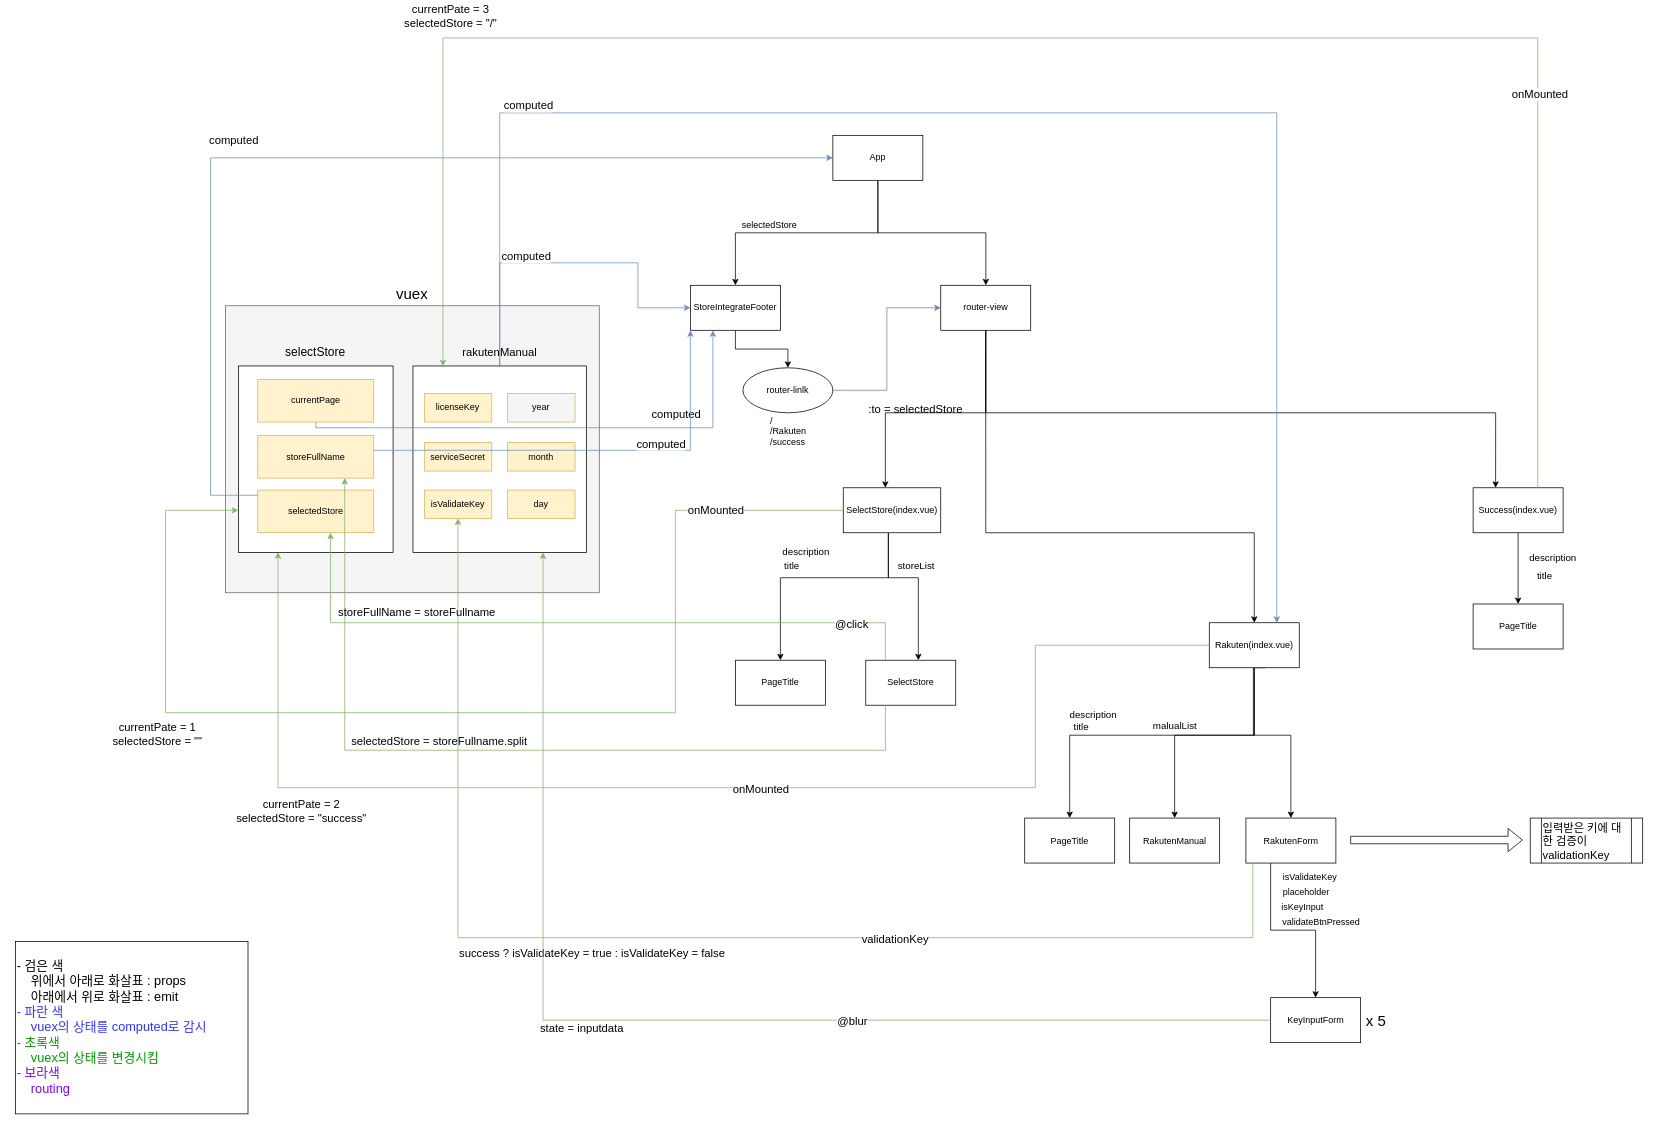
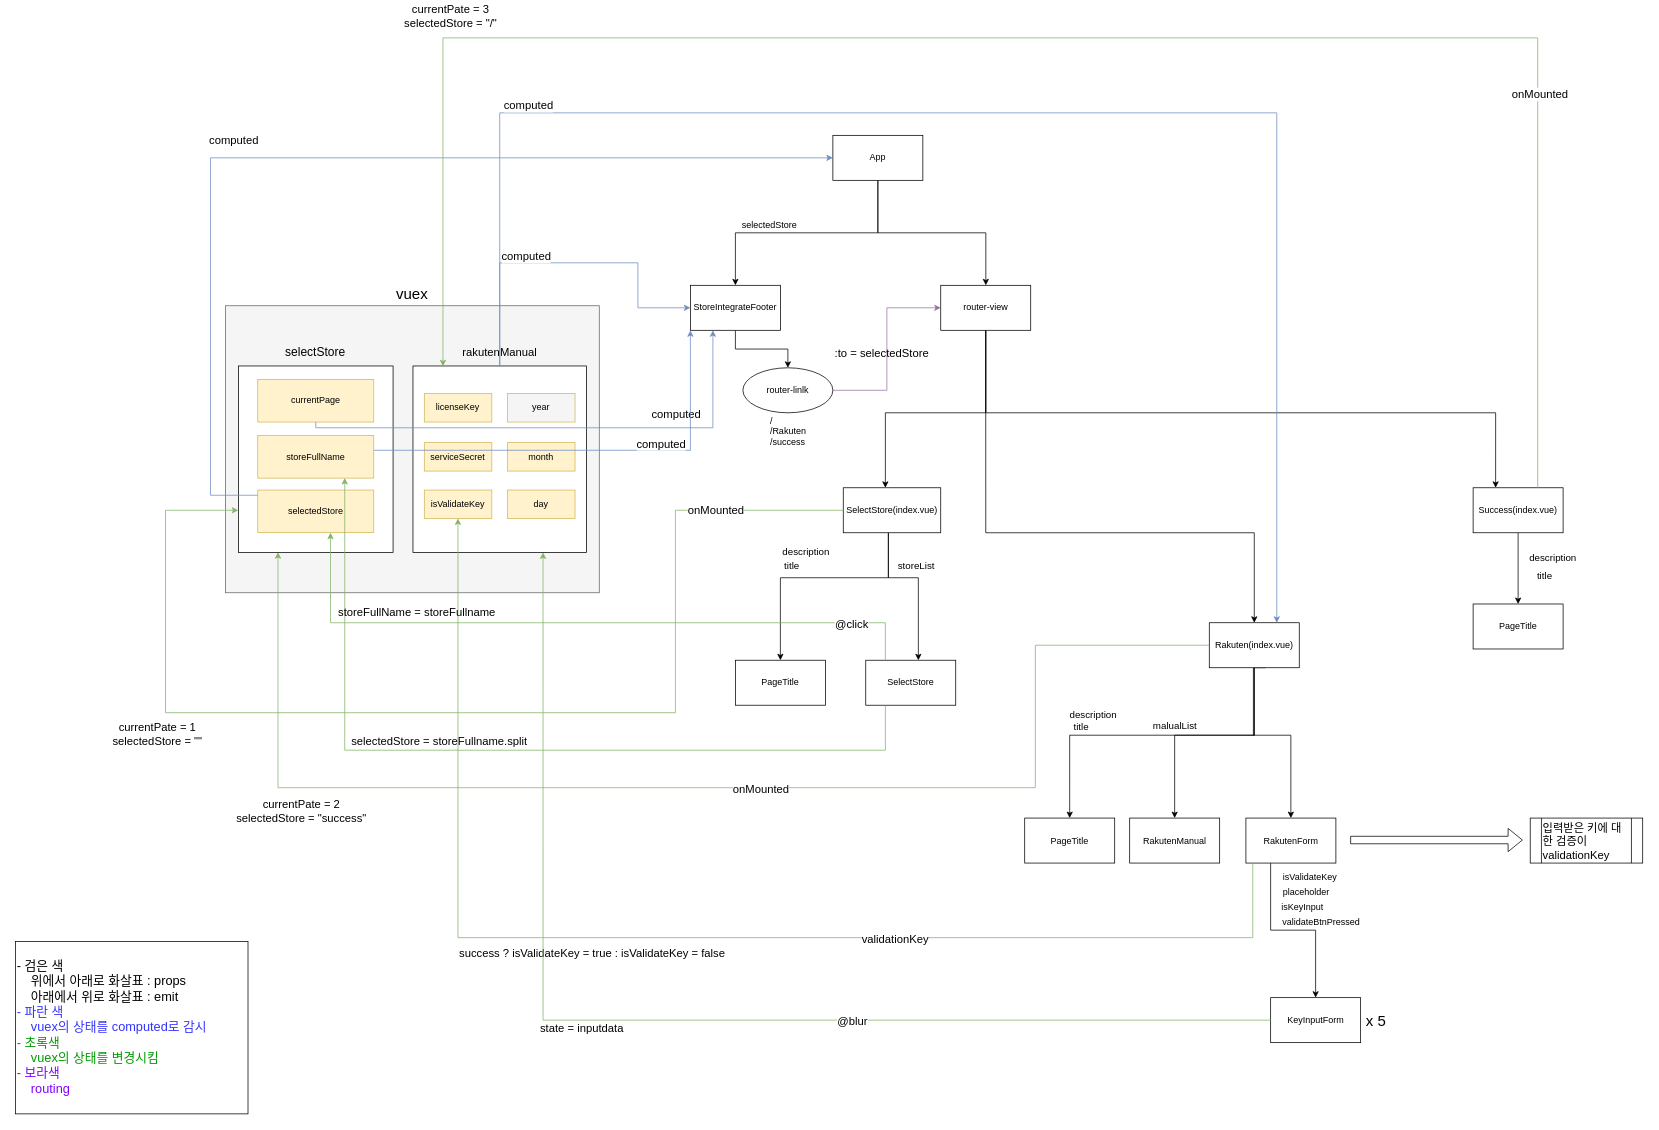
node ":to = selectedStore": moved (915, 409) -> (882, 353)
